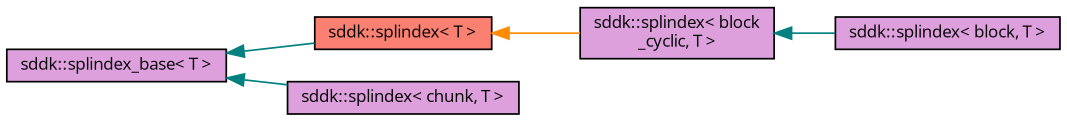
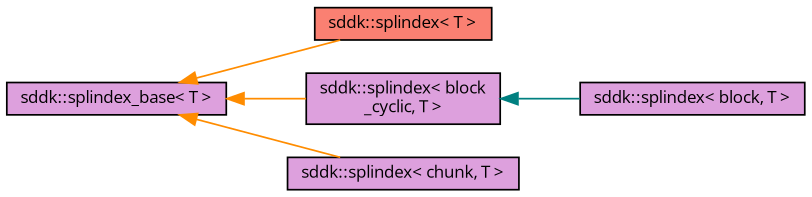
edge "sddk::splindex< block _cyclic, T >" -> "sddk::splindex< T >": now "sddk::splindex< block _cyclic, T >" -> "sddk::splindex_base< T >"
edge "sddk::splindex< T >" -> "sddk::splindex_base< T >": color teal -> darkorange
edge "sddk::splindex< chunk, T >" -> "sddk::splindex_base< T >": color teal -> darkorange
